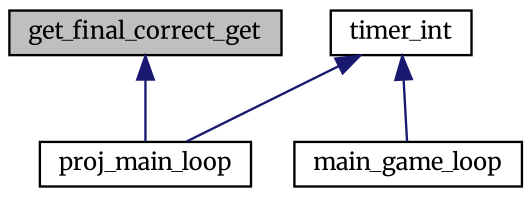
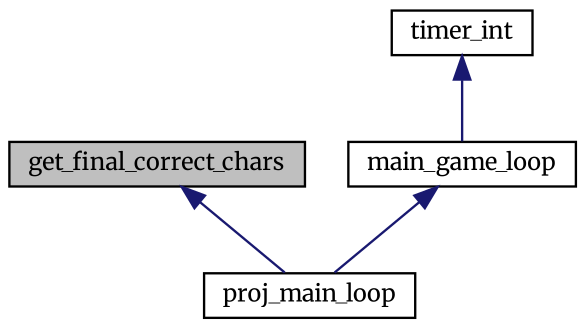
node "get_final_correct_get": label "get_final_correct_get" -> "get_final_correct_chars"
edge "proj_main_loop" -> "timer_int": now "proj_main_loop" -> "main_game_loop"
